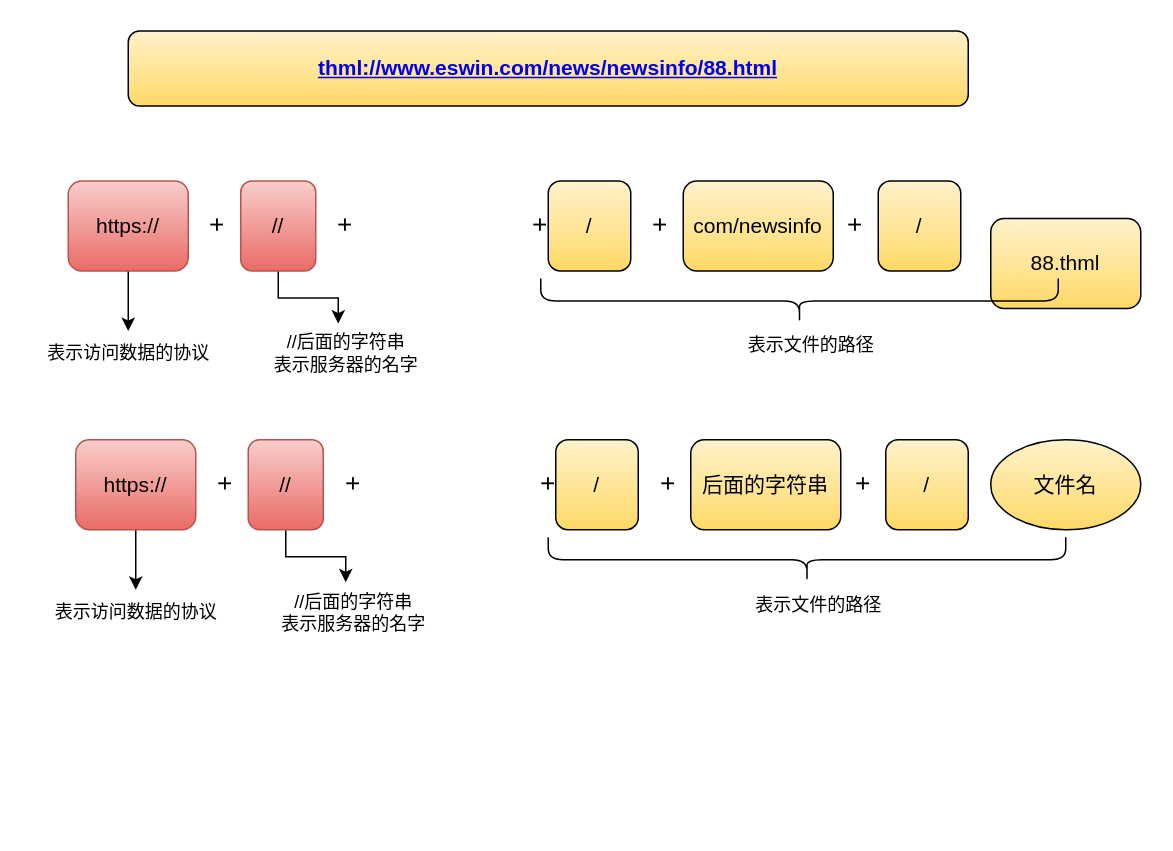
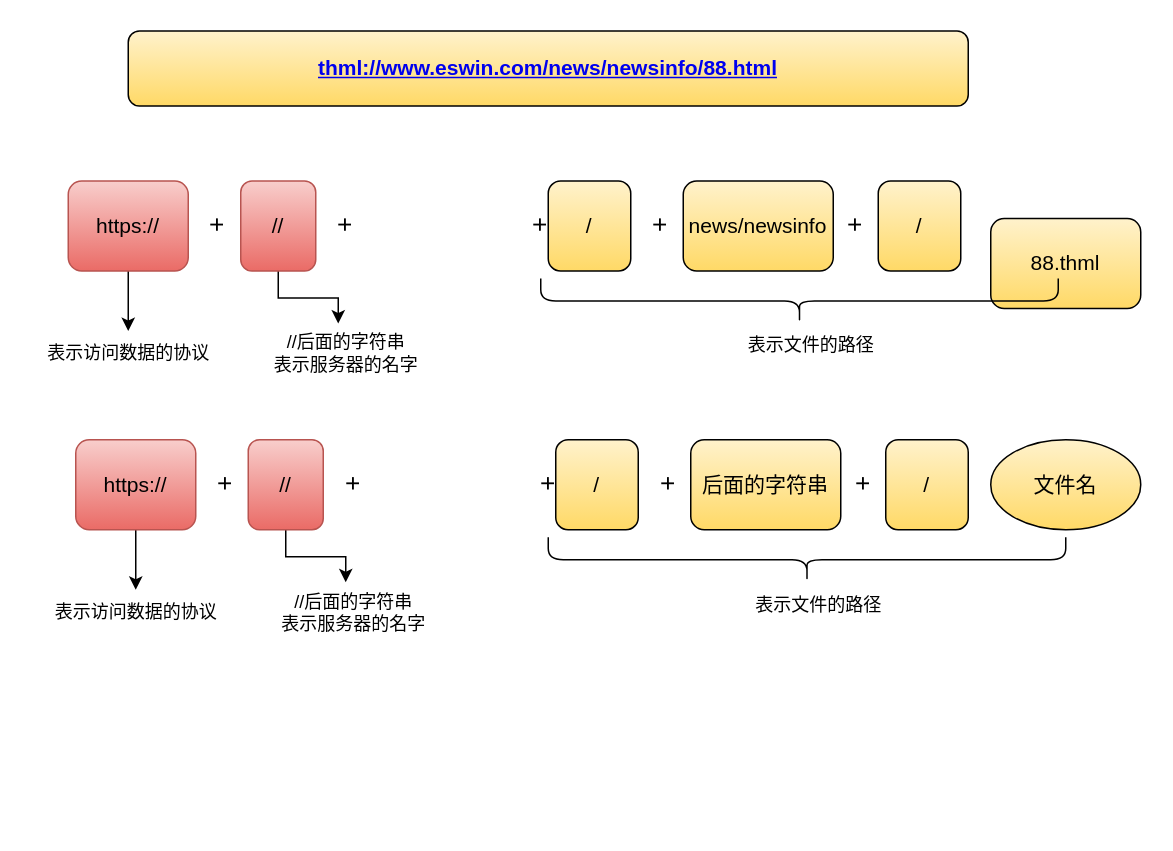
node "com/newsinfo": label "com/newsinfo" -> "news/newsinfo"
